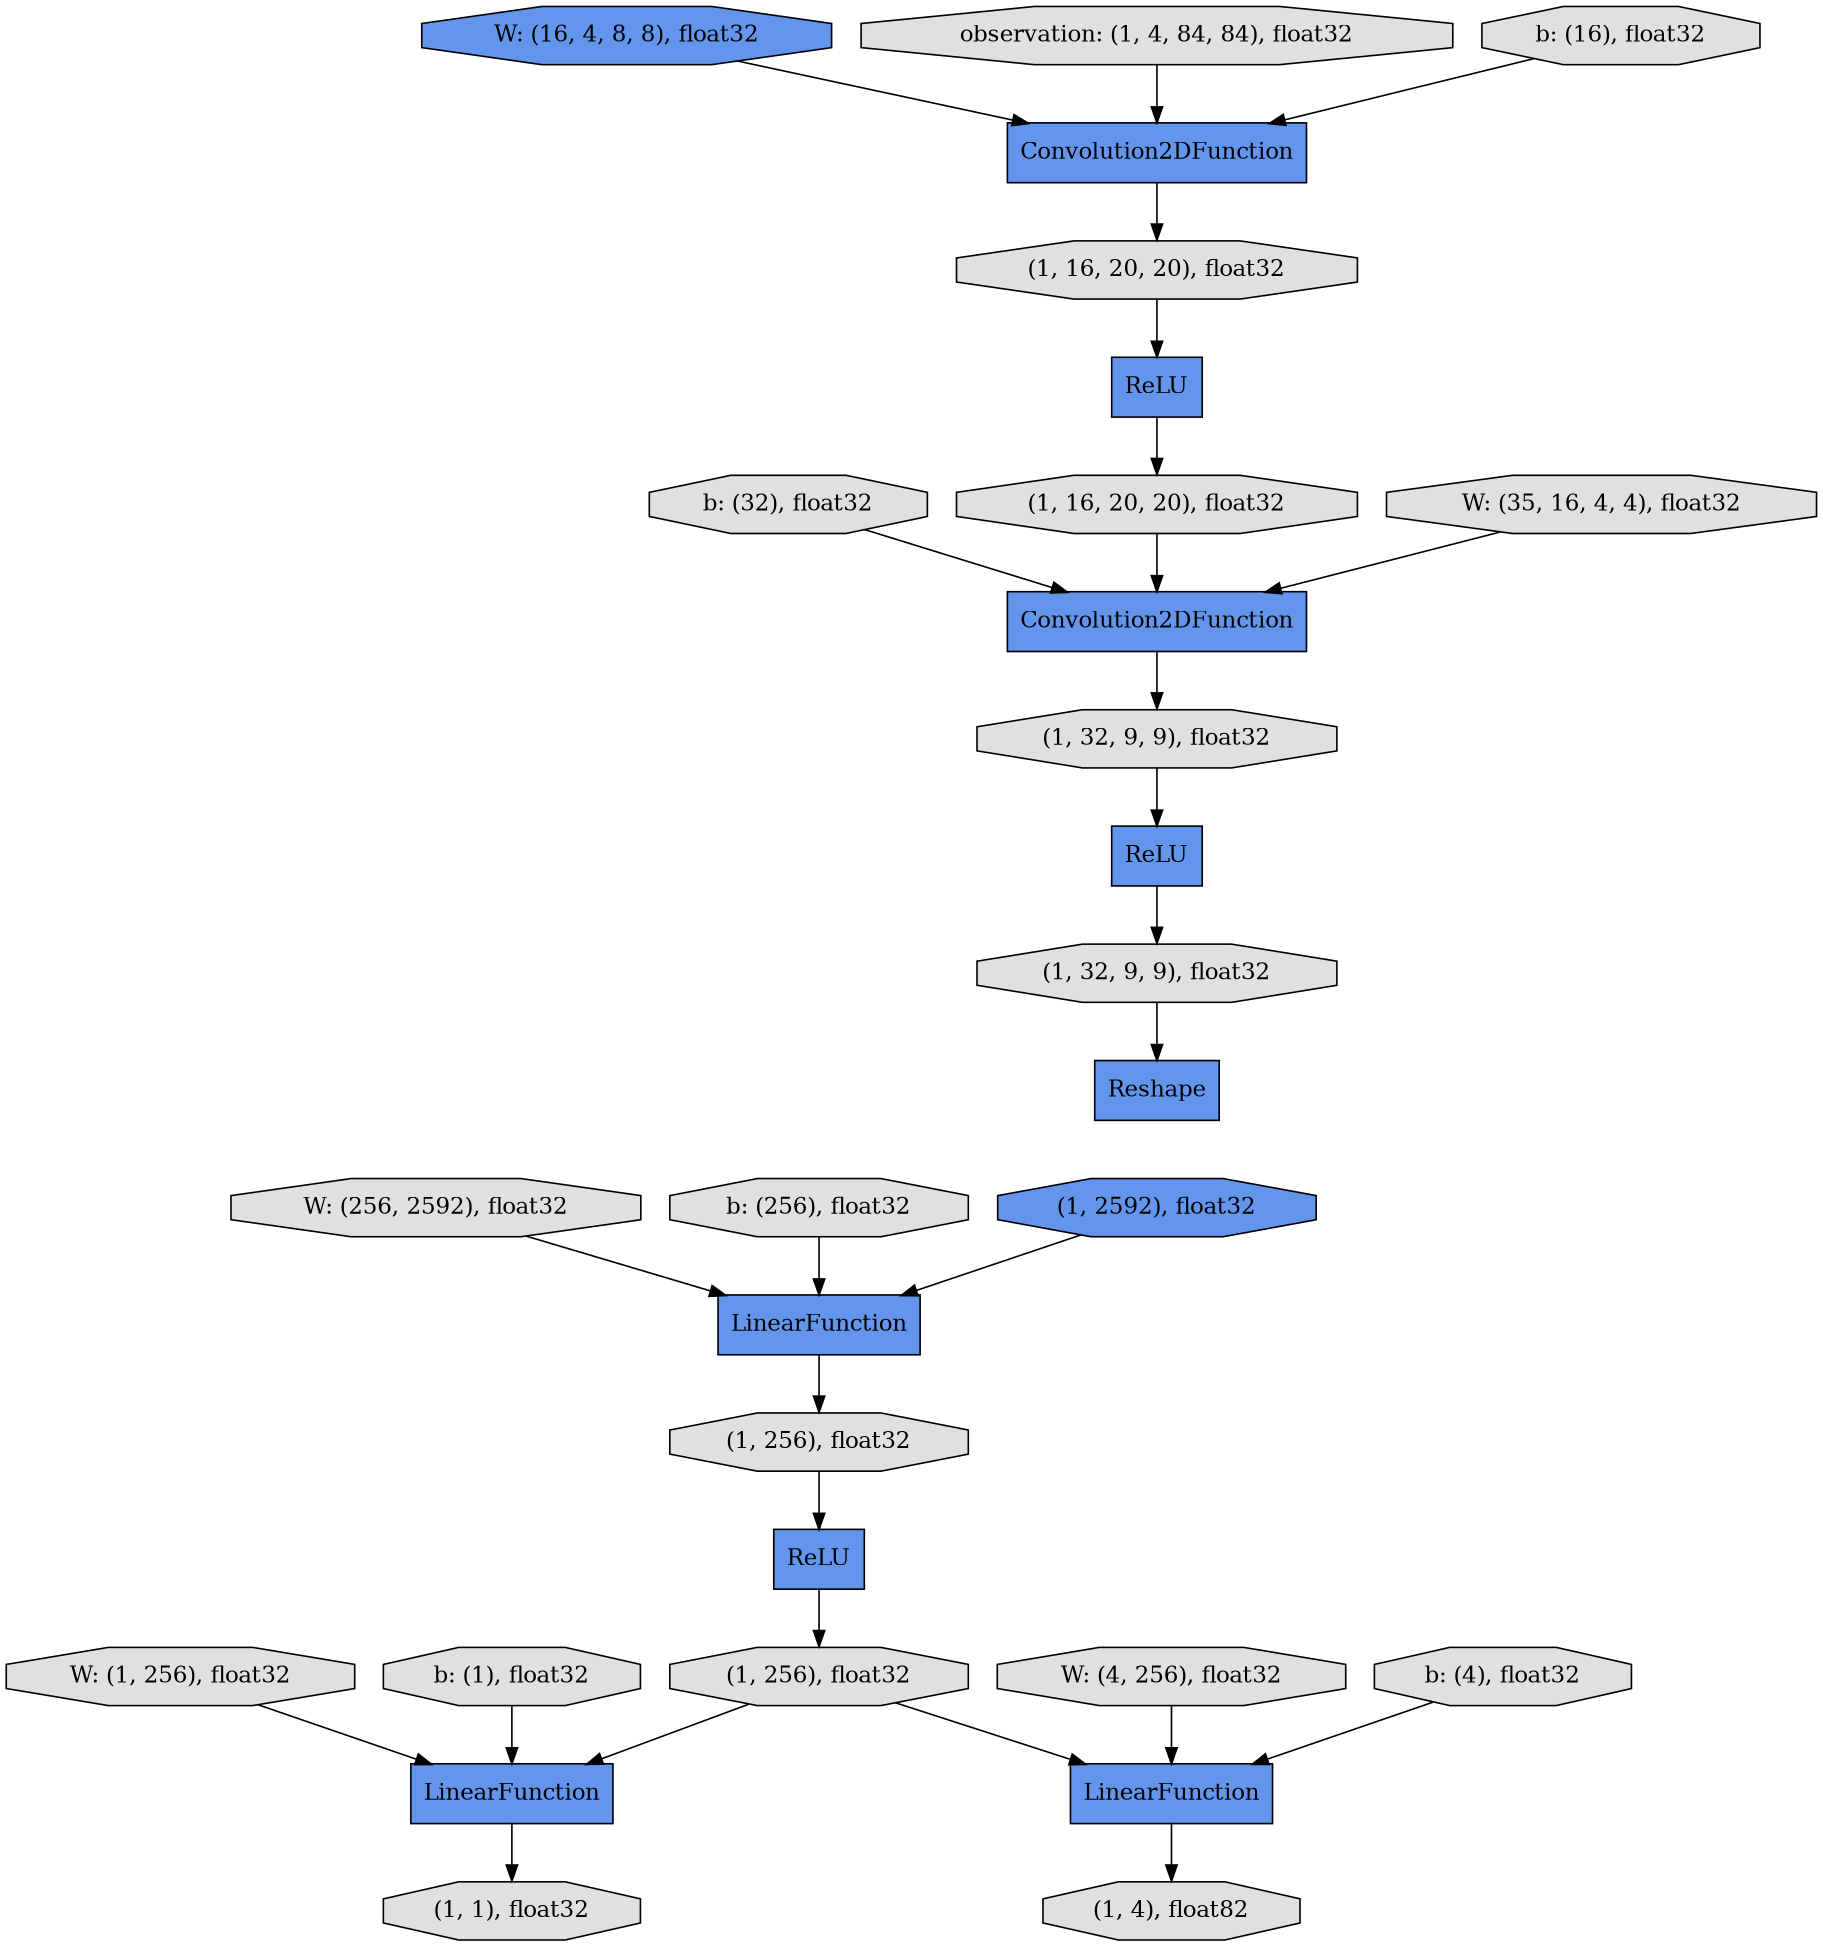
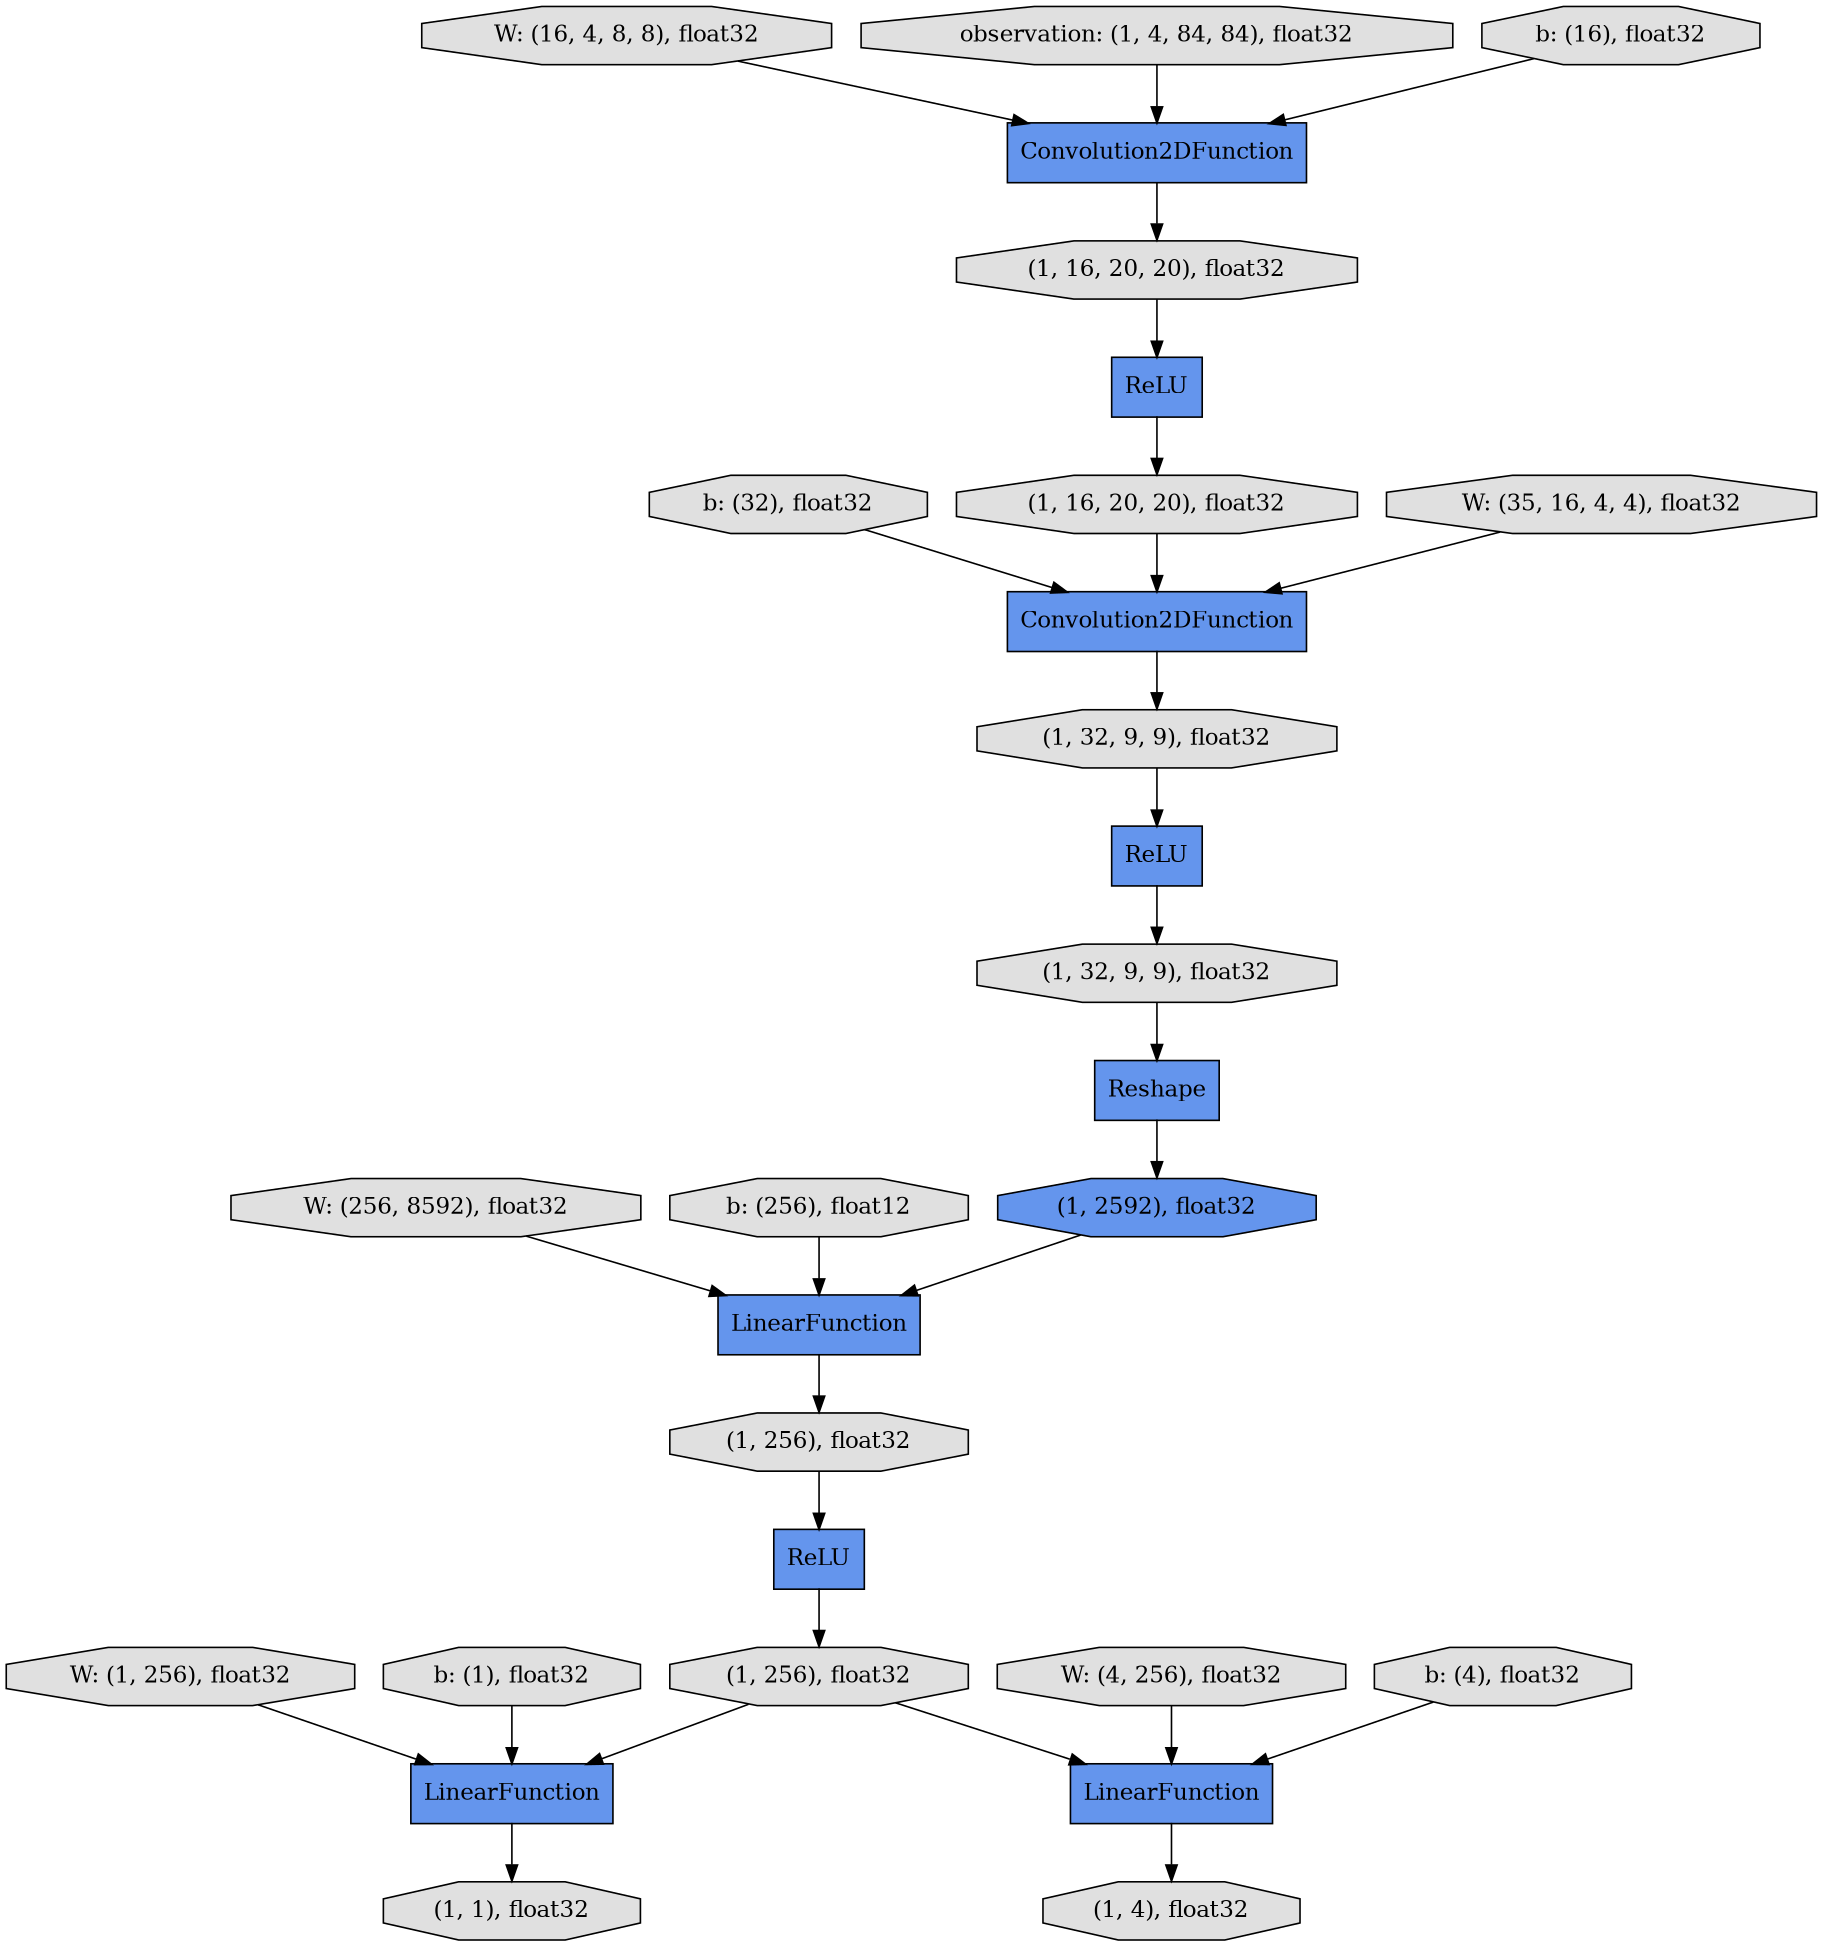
node "W: (16, 4, 8, 8), float32": fillcolor #6495ed -> #e0e0e0
edge "Reshape" -> "(1, 2592), float32": added
node "W: (256, 2592), float32": label "W: (256, 2592), float32" -> "W: (256, 8592), float32"
node "b: (256), float32": label "b: (256), float32" -> "b: (256), float12"
node "(1, 4), float82": label "(1, 4), float82" -> "(1, 4), float32"
